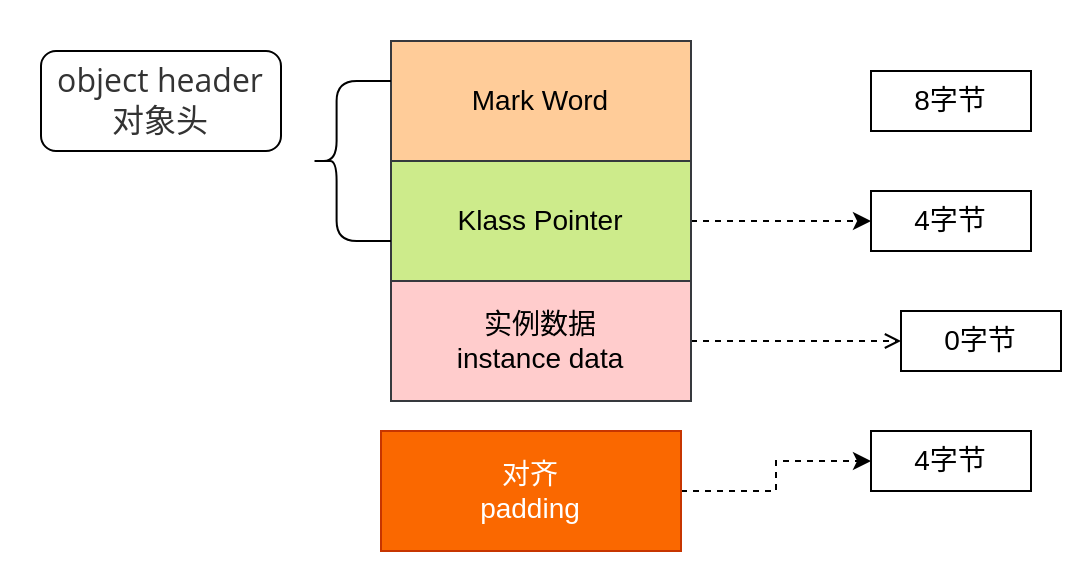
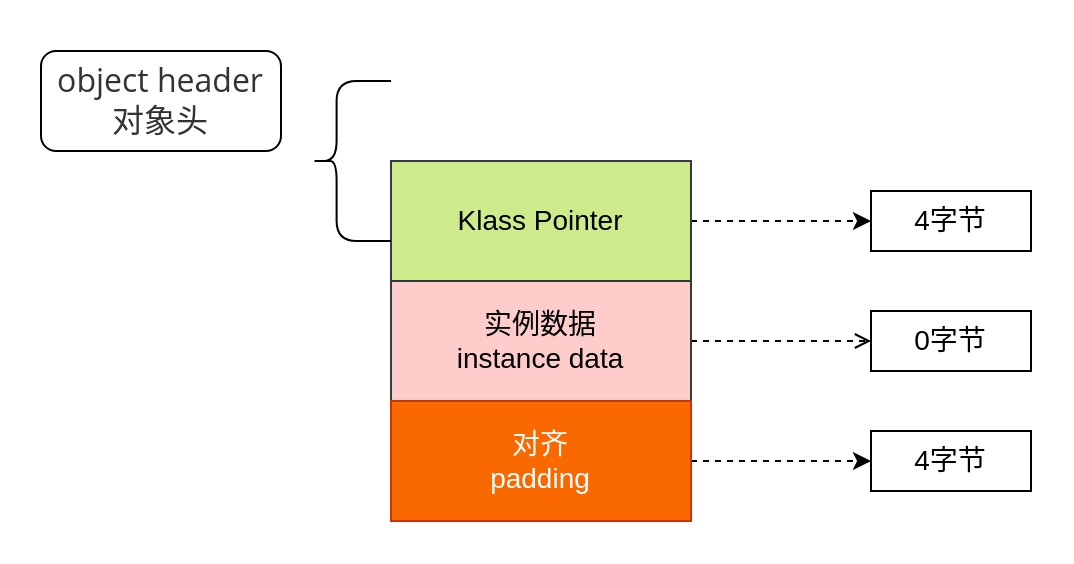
node "Mark Word": removed
node "8字节": removed
node "0字节": moved (981, 341) -> (951, 341)
node "对齐padding": moved (531, 491) -> (541, 461)
